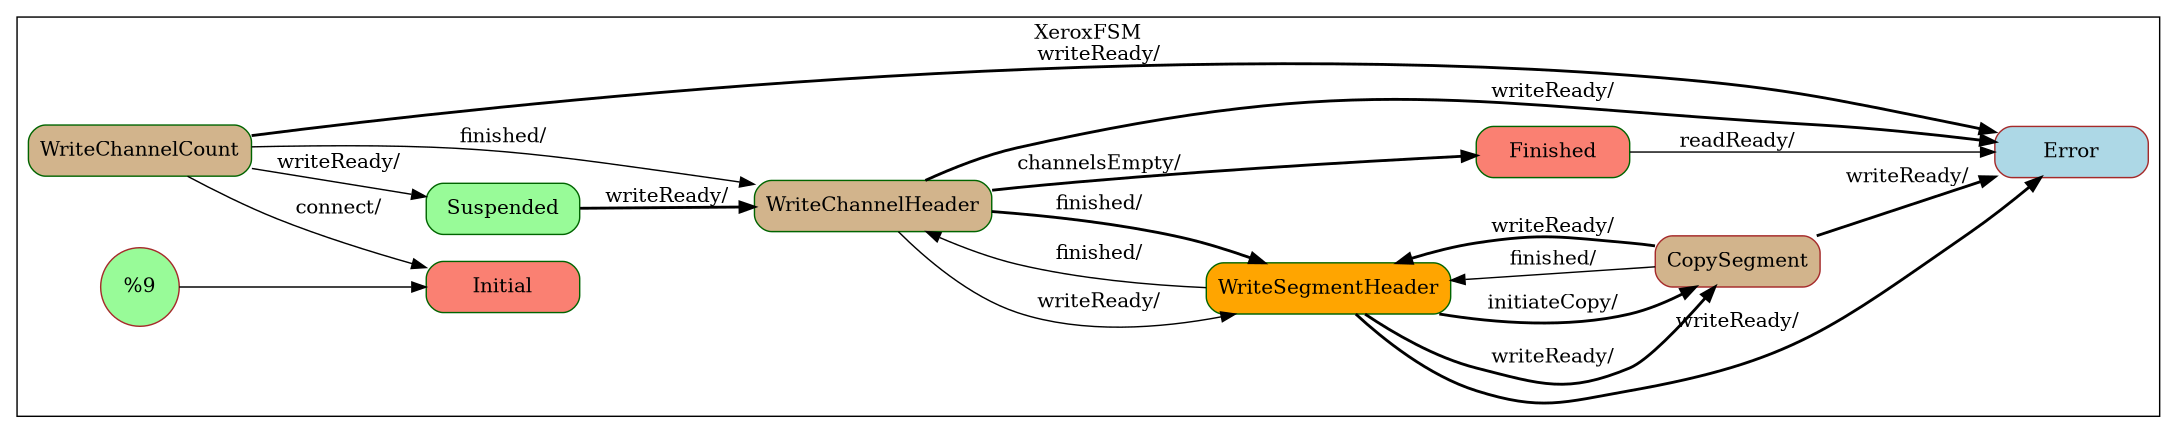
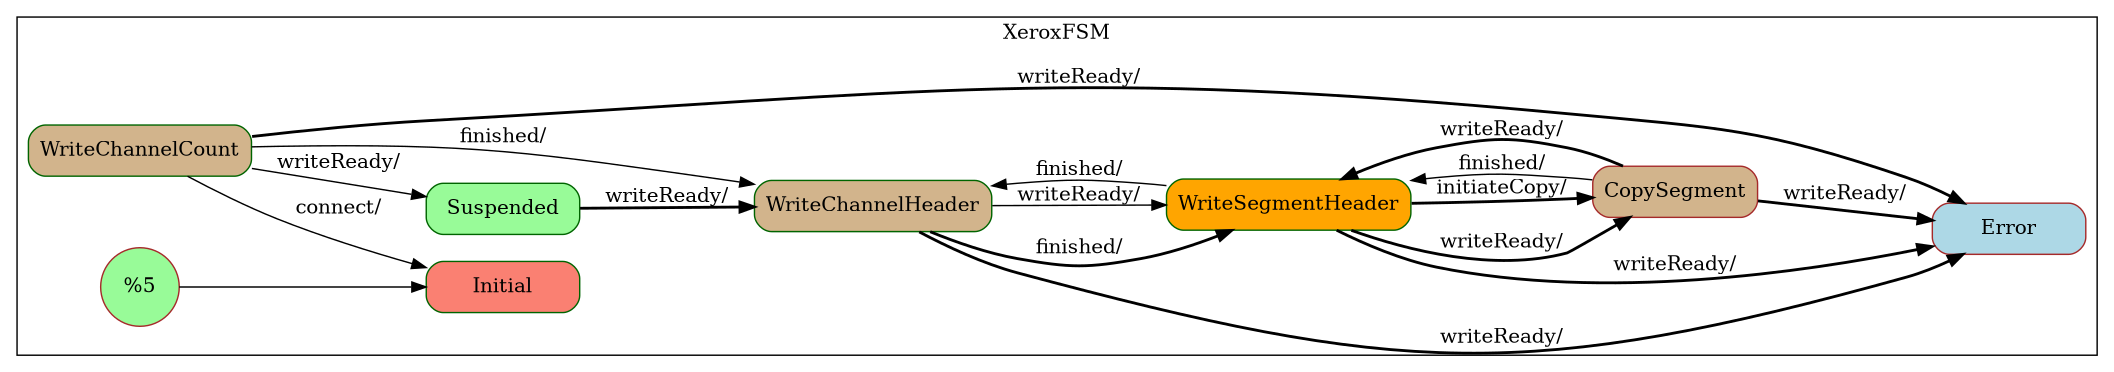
node "Finished": removed
node "%9": label "%9" -> "%5"
